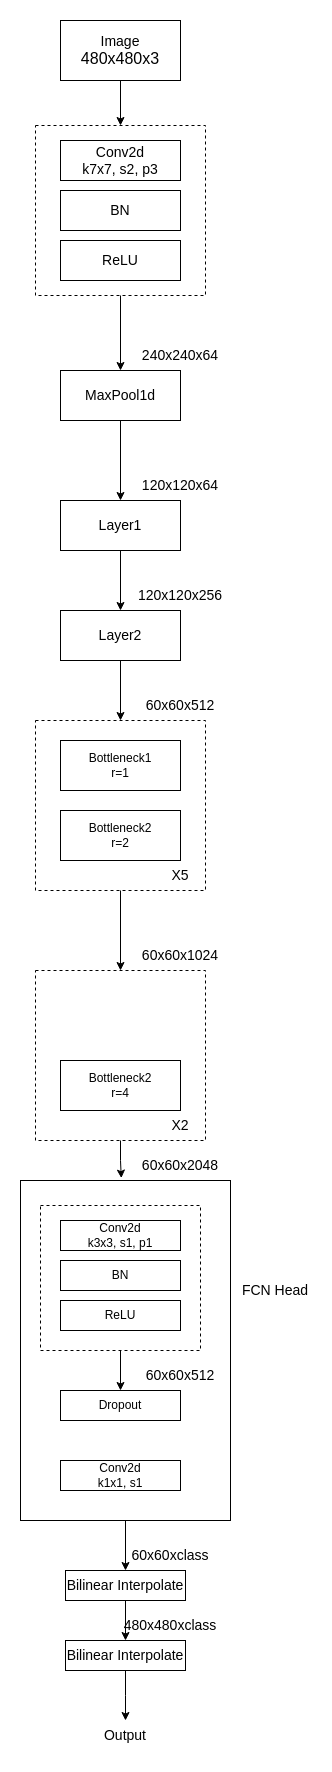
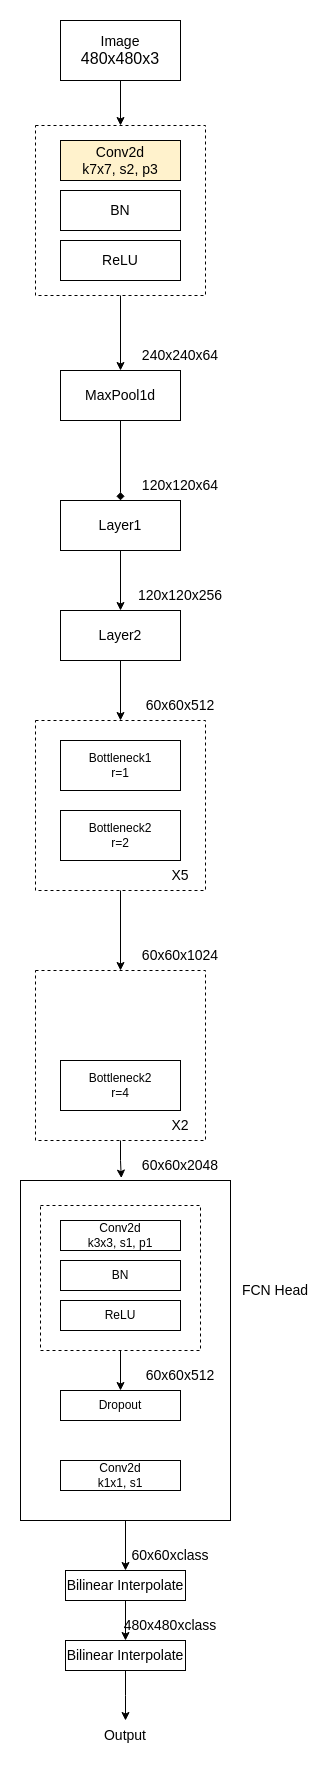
node "Conv2d k7x7, s2, p3": fillcolor #ffffff -> #fff2cc
edge "MaxPool1d" -> "Layer1": arrowhead classic -> diamond
